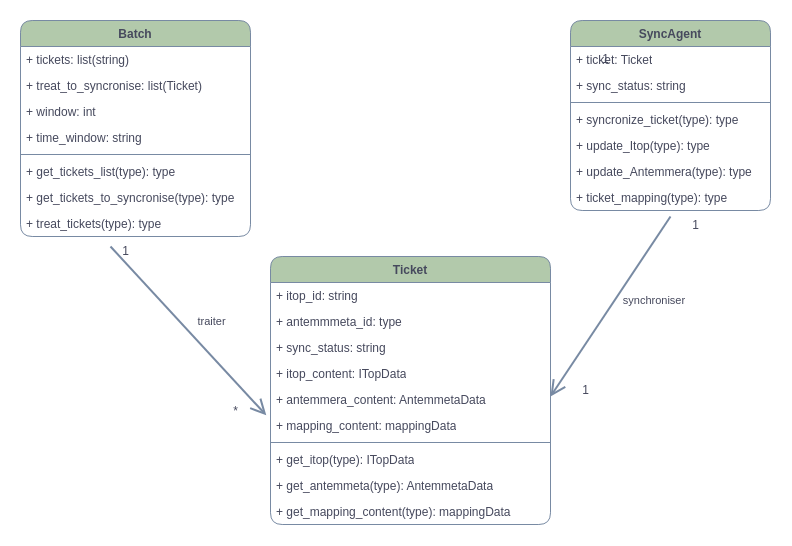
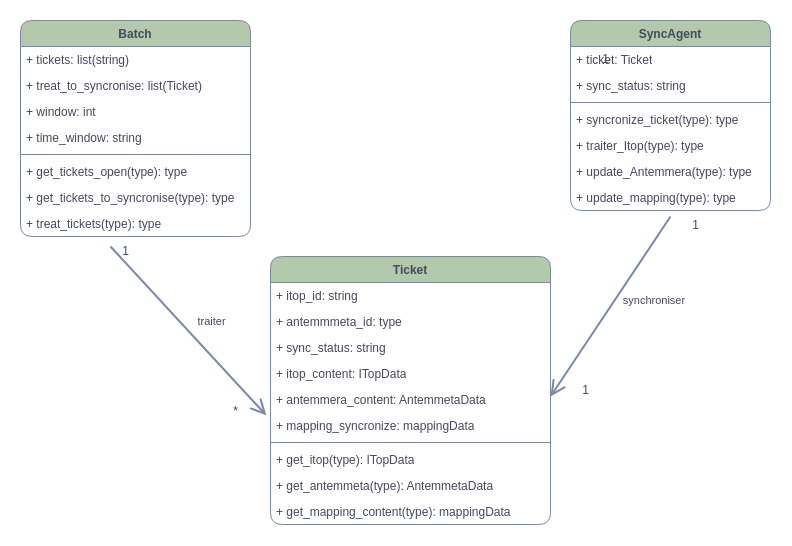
node "+ update_Itop(type): type": label "+ update_Itop(type): type" -> "+ traiter_Itop(type): type"
node "+ get_tickets_list(type): type": label "+ get_tickets_list(type): type" -> "+ get_tickets_open(type): type"
node "+ ticket_mapping(type): type": label "+ ticket_mapping(type): type" -> "+ update_mapping(type): type"
node "+ mapping_content: mappingData": label "+ mapping_content: mappingData" -> "+ mapping_syncronize: mappingData"
